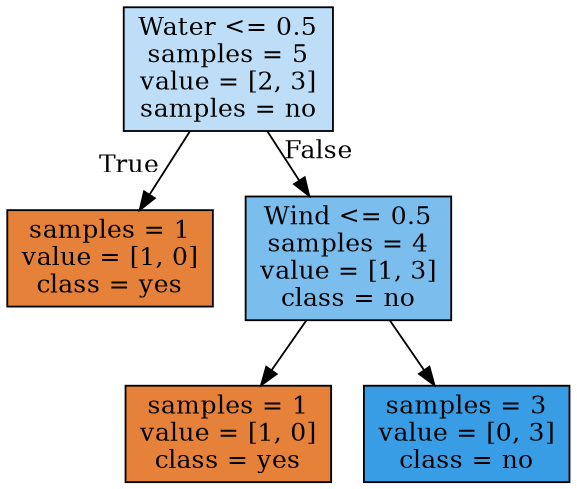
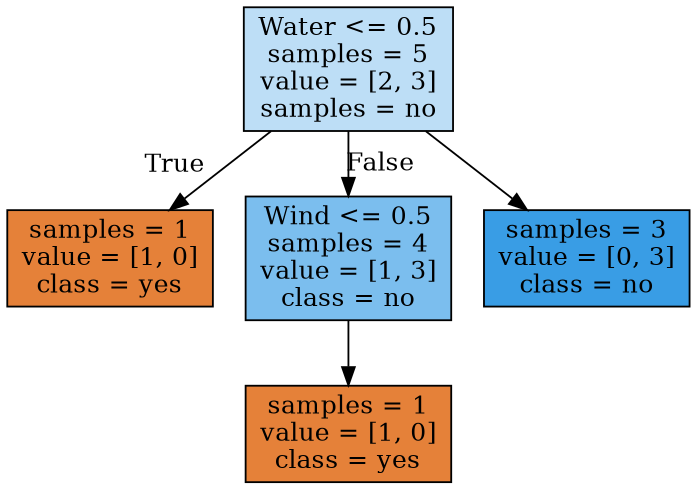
edge "Wind <= 0.5 samples = 4 value = [1, 3] class = no" -> "samples = 3 value = [0, 3] class = no": now "Water <= 0.5 samples = 5 value = [2, 3] samples = no" -> "samples = 3 value = [0, 3] class = no"
